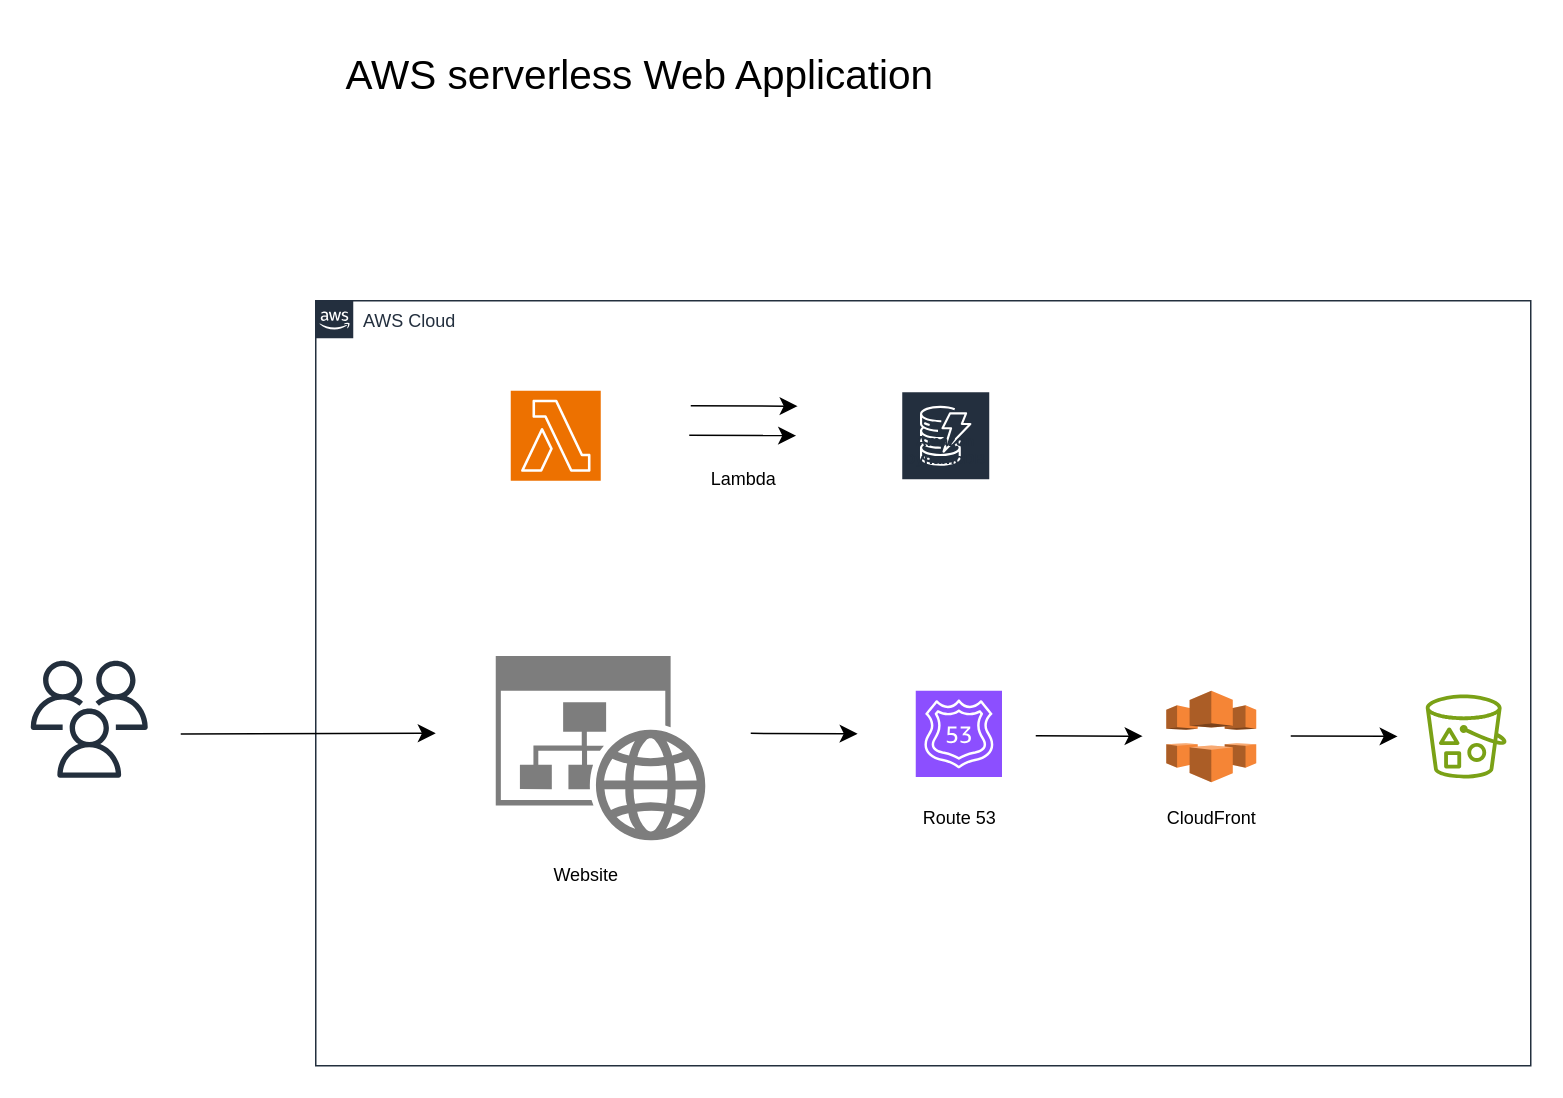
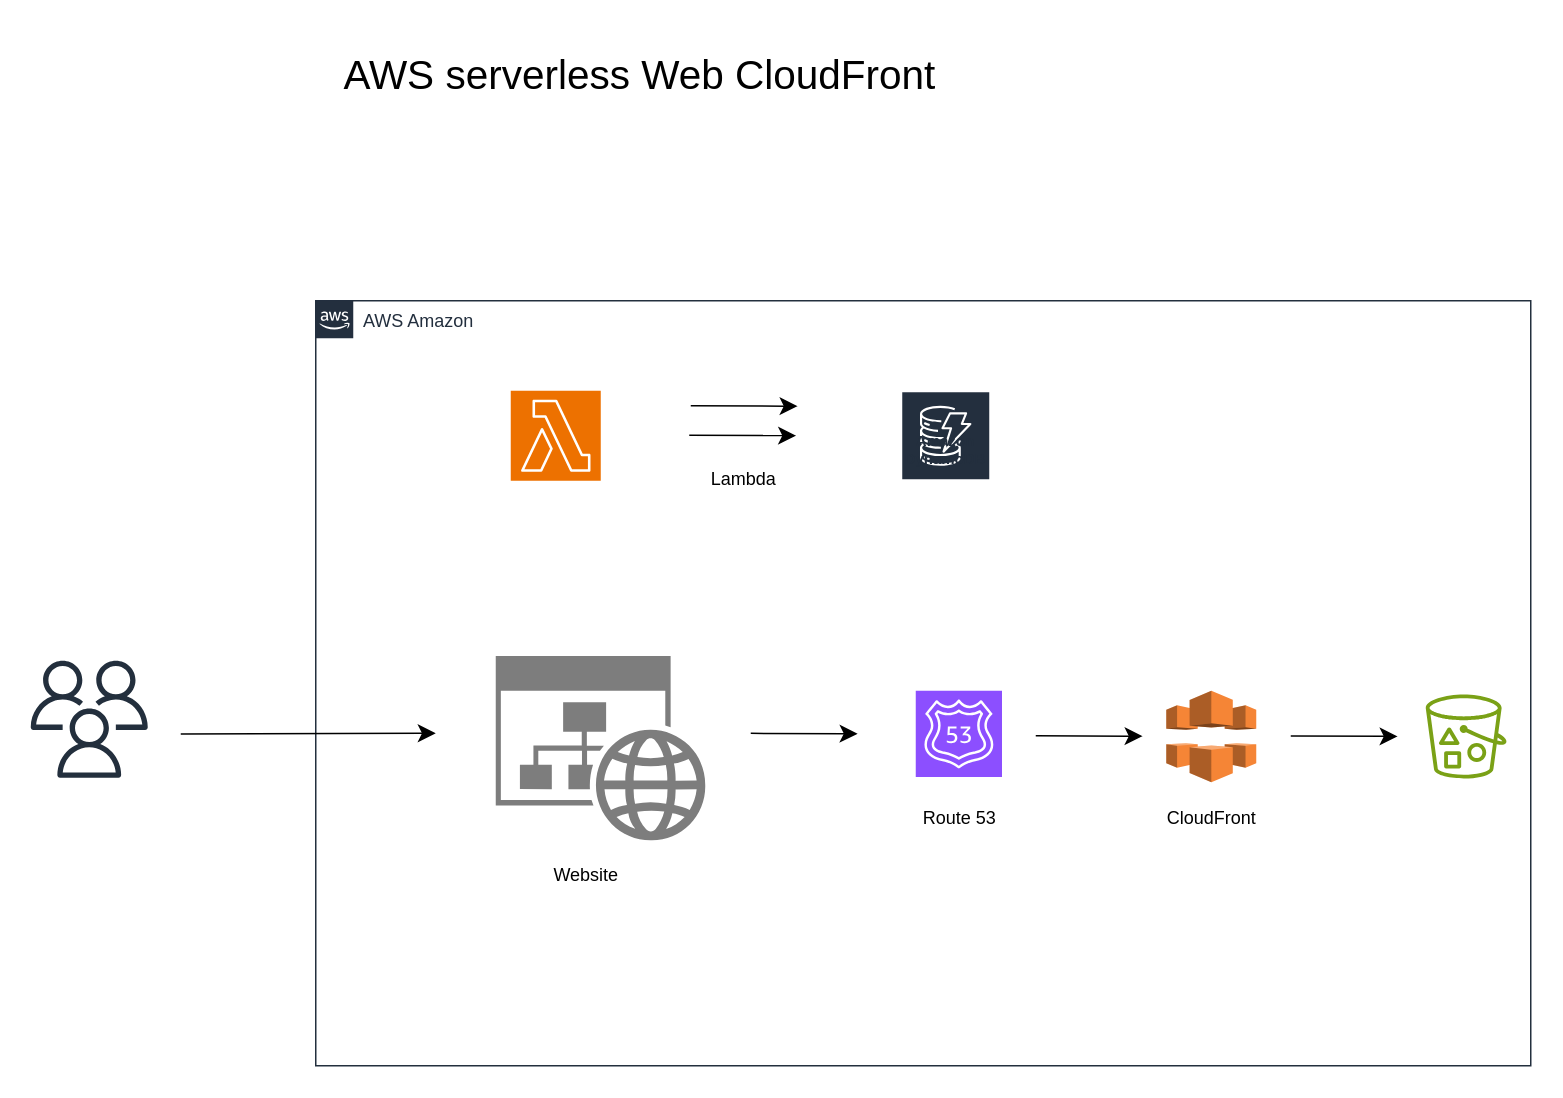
node "AWS serverless Web Application": label "AWS serverless Web Application" -> "AWS serverless Web CloudFront"
node "AWS Cloud": label "AWS Cloud" -> "AWS Amazon"
